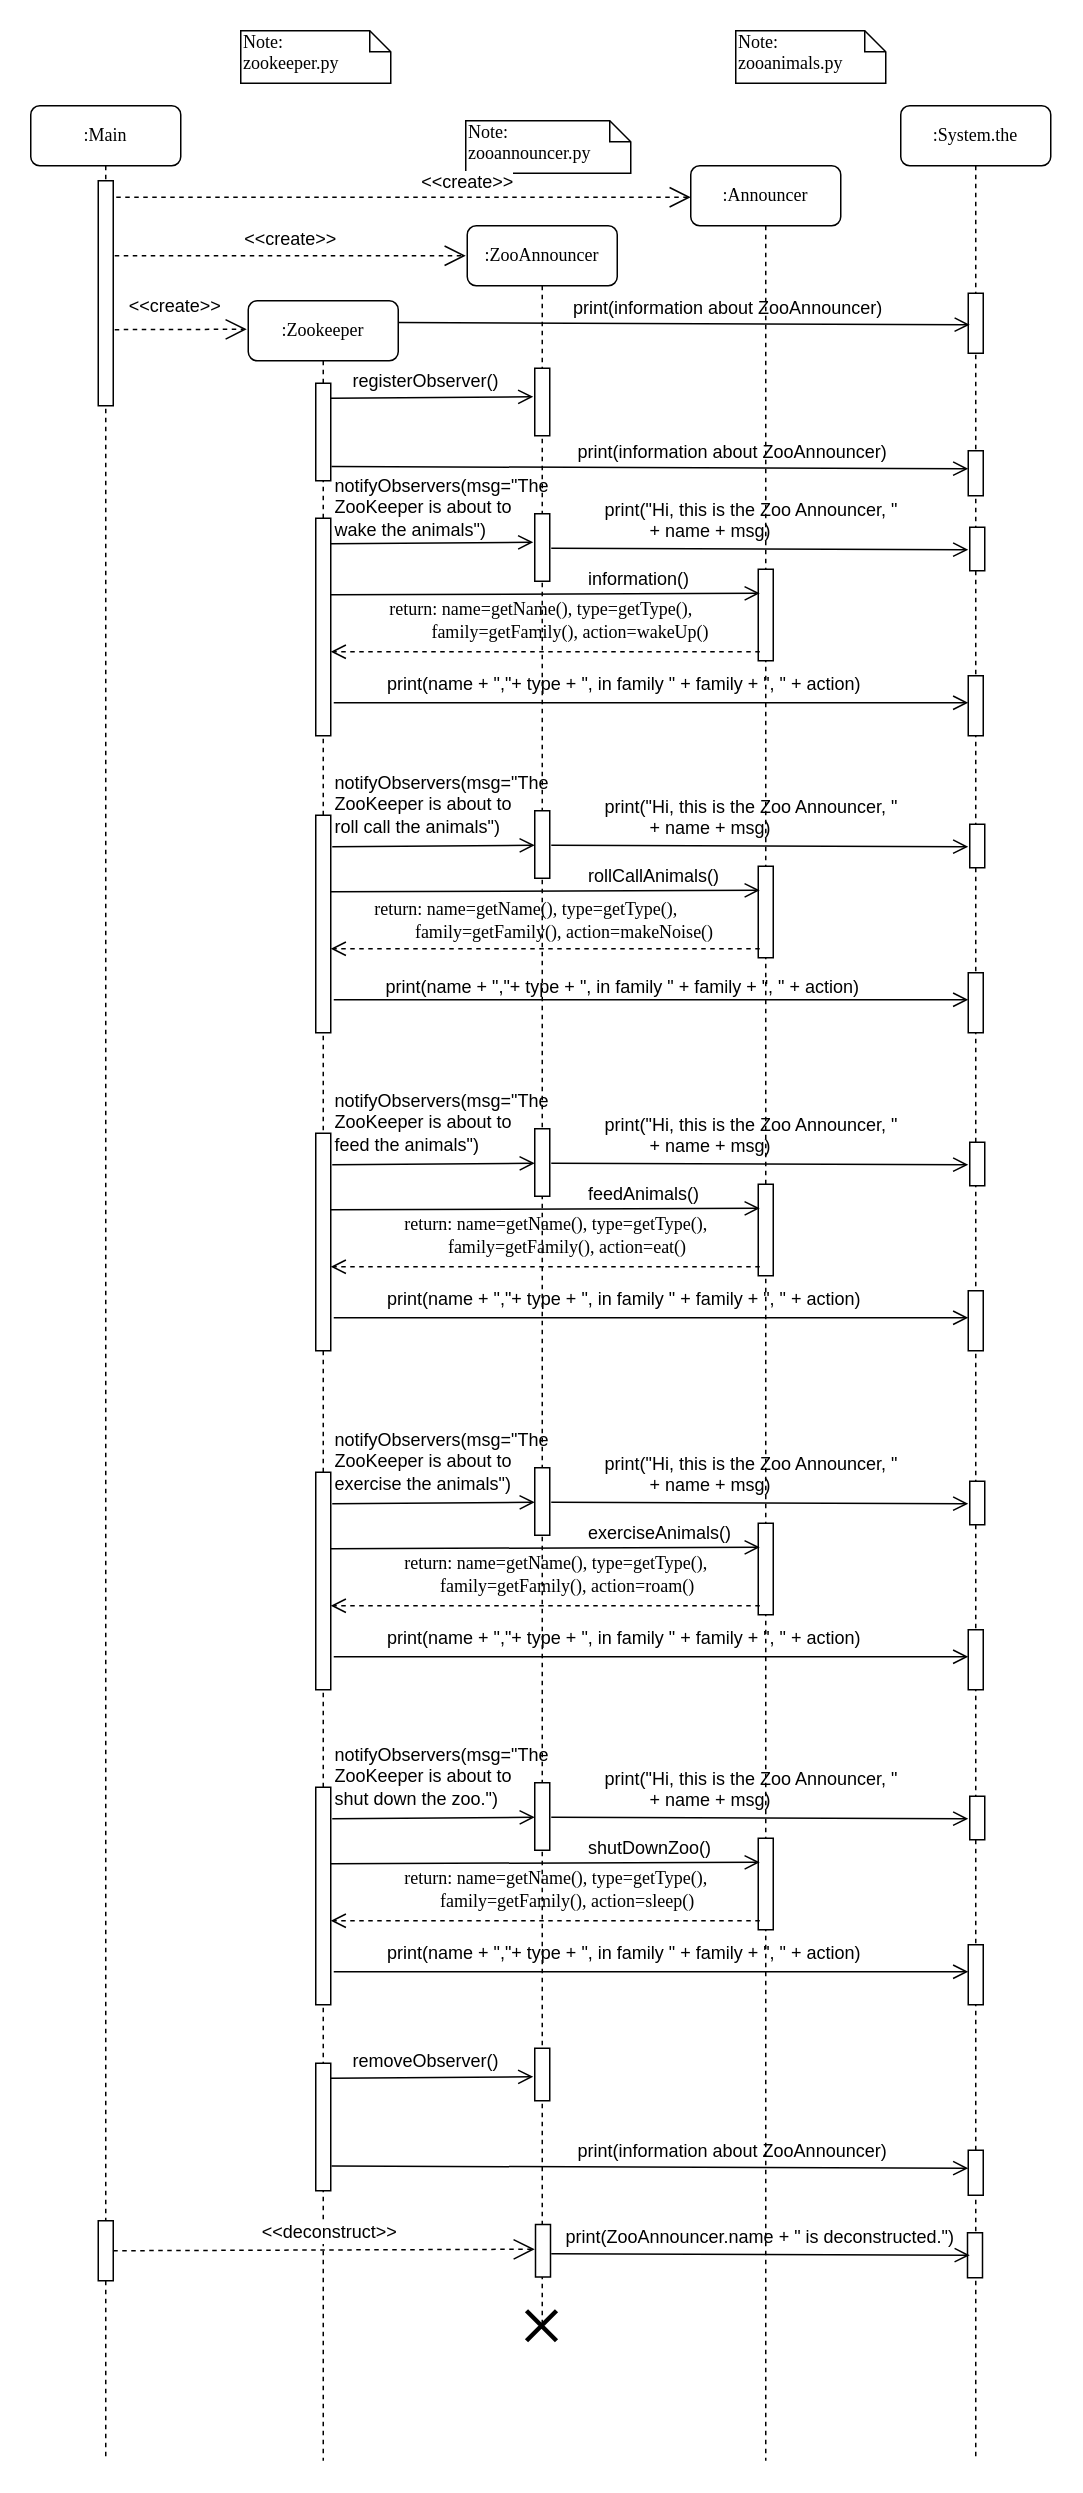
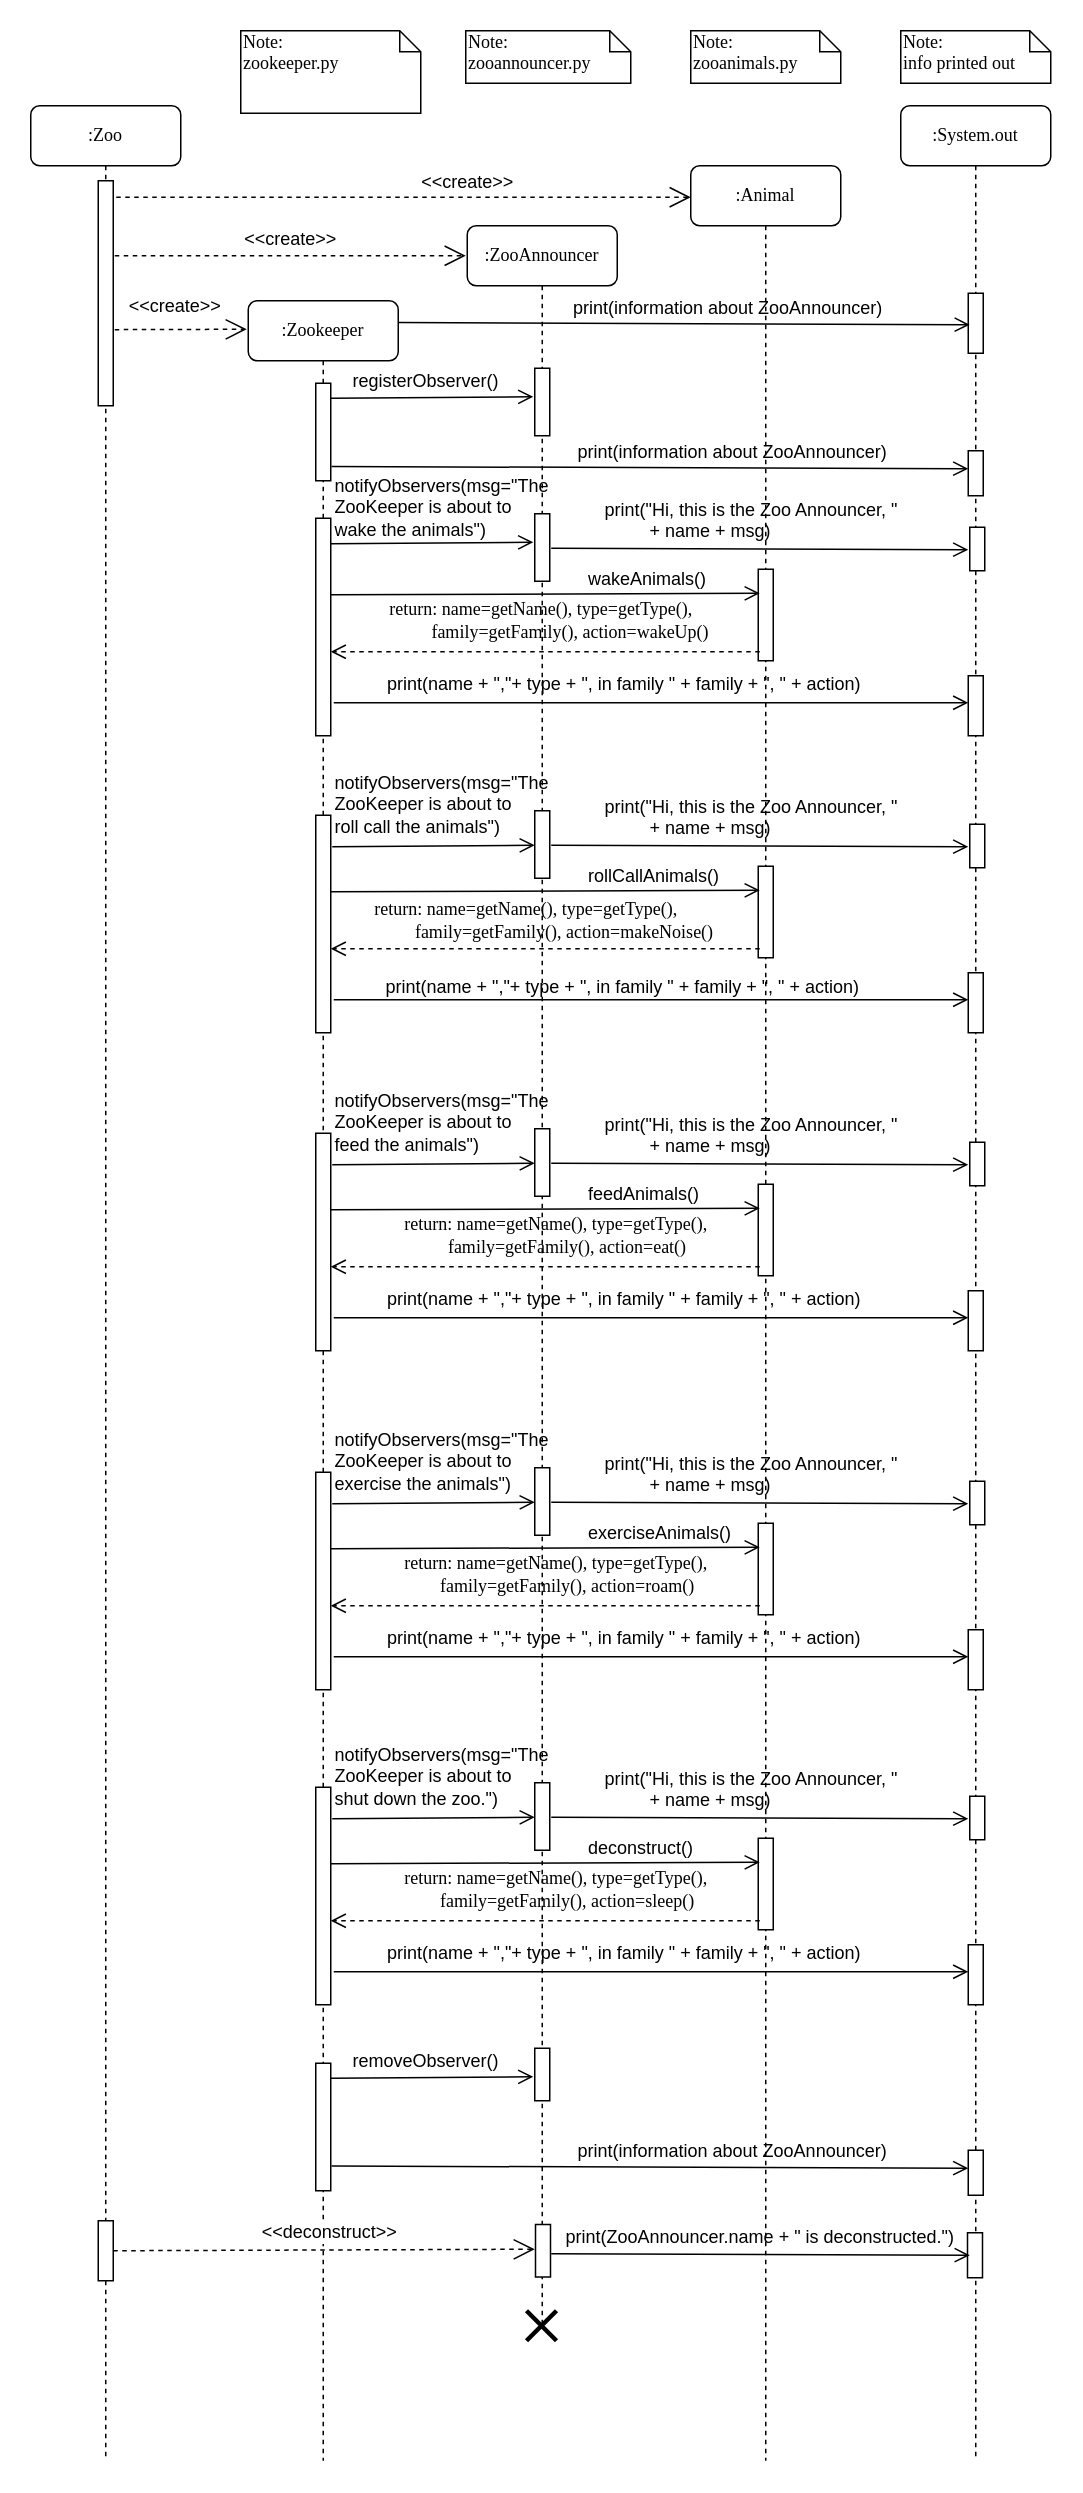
node "Note: zookeeper.py": size 150x53 -> 180x83
node "Note: zooanimals.py": moved (811, 57) -> (766, 57)
node "Note: info printed out": added
node ":Main": label ":Main" -> ":Zoo"
node ":System.the": label ":System.the" -> ":System.out"
node "Note: zooannouncer.py": moved (548, 147) -> (548, 57)
node ":Announcer": label ":Announcer" -> ":Animal"
node "information()": label "information()" -> "wakeAnimals()"
node "shutDownZoo()": label "shutDownZoo()" -> "deconstruct()"
